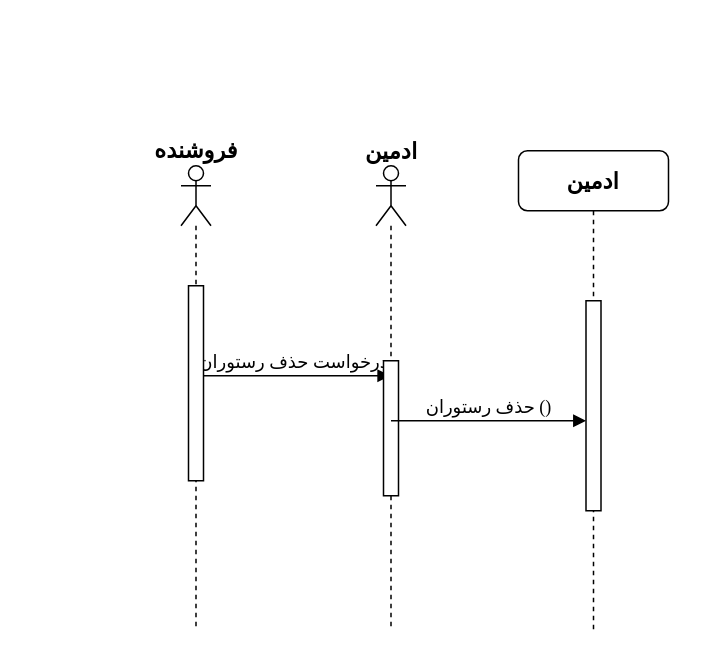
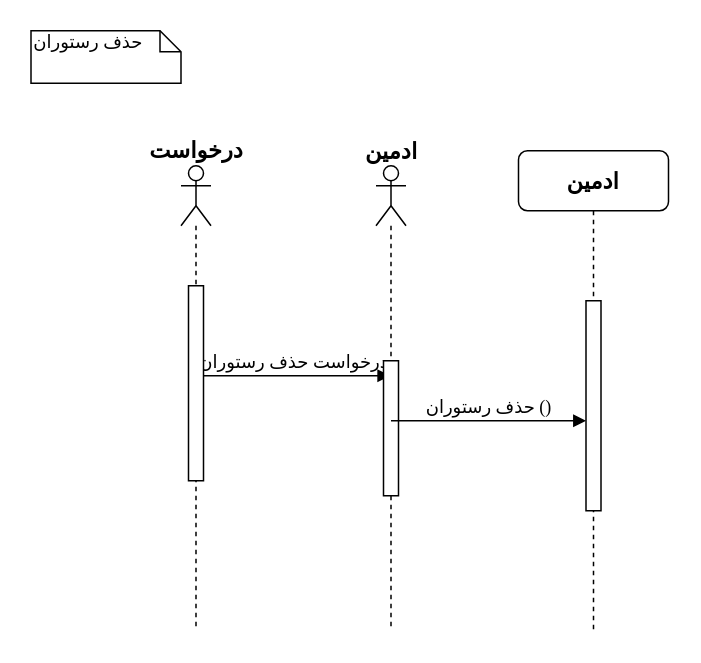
node "حذف رستوران": added
node "فروشنده": label "فروشنده" -> "درخواست"
